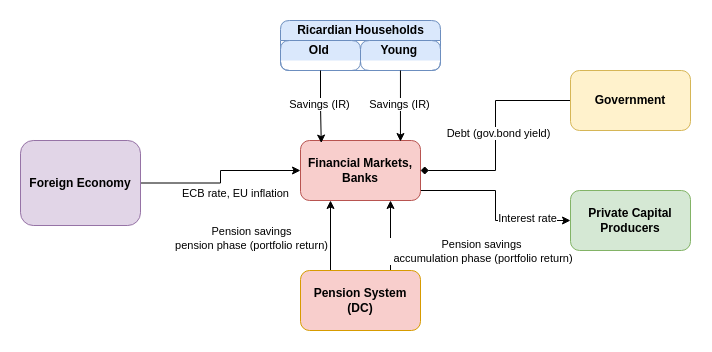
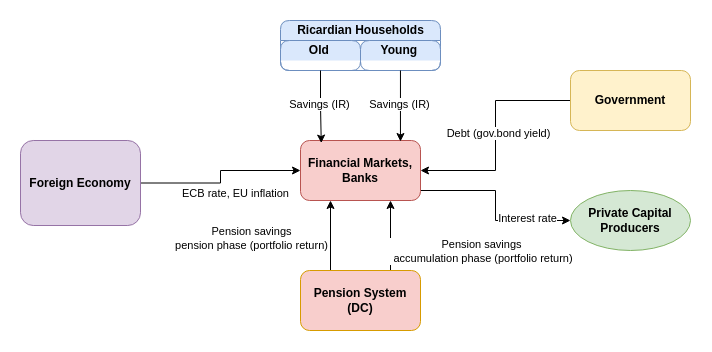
edge "Government" -> "Financial Markets, Banks": arrowhead diamond -> classic
node "Private Capital Producers": shape rounded rectangle -> ellipse
